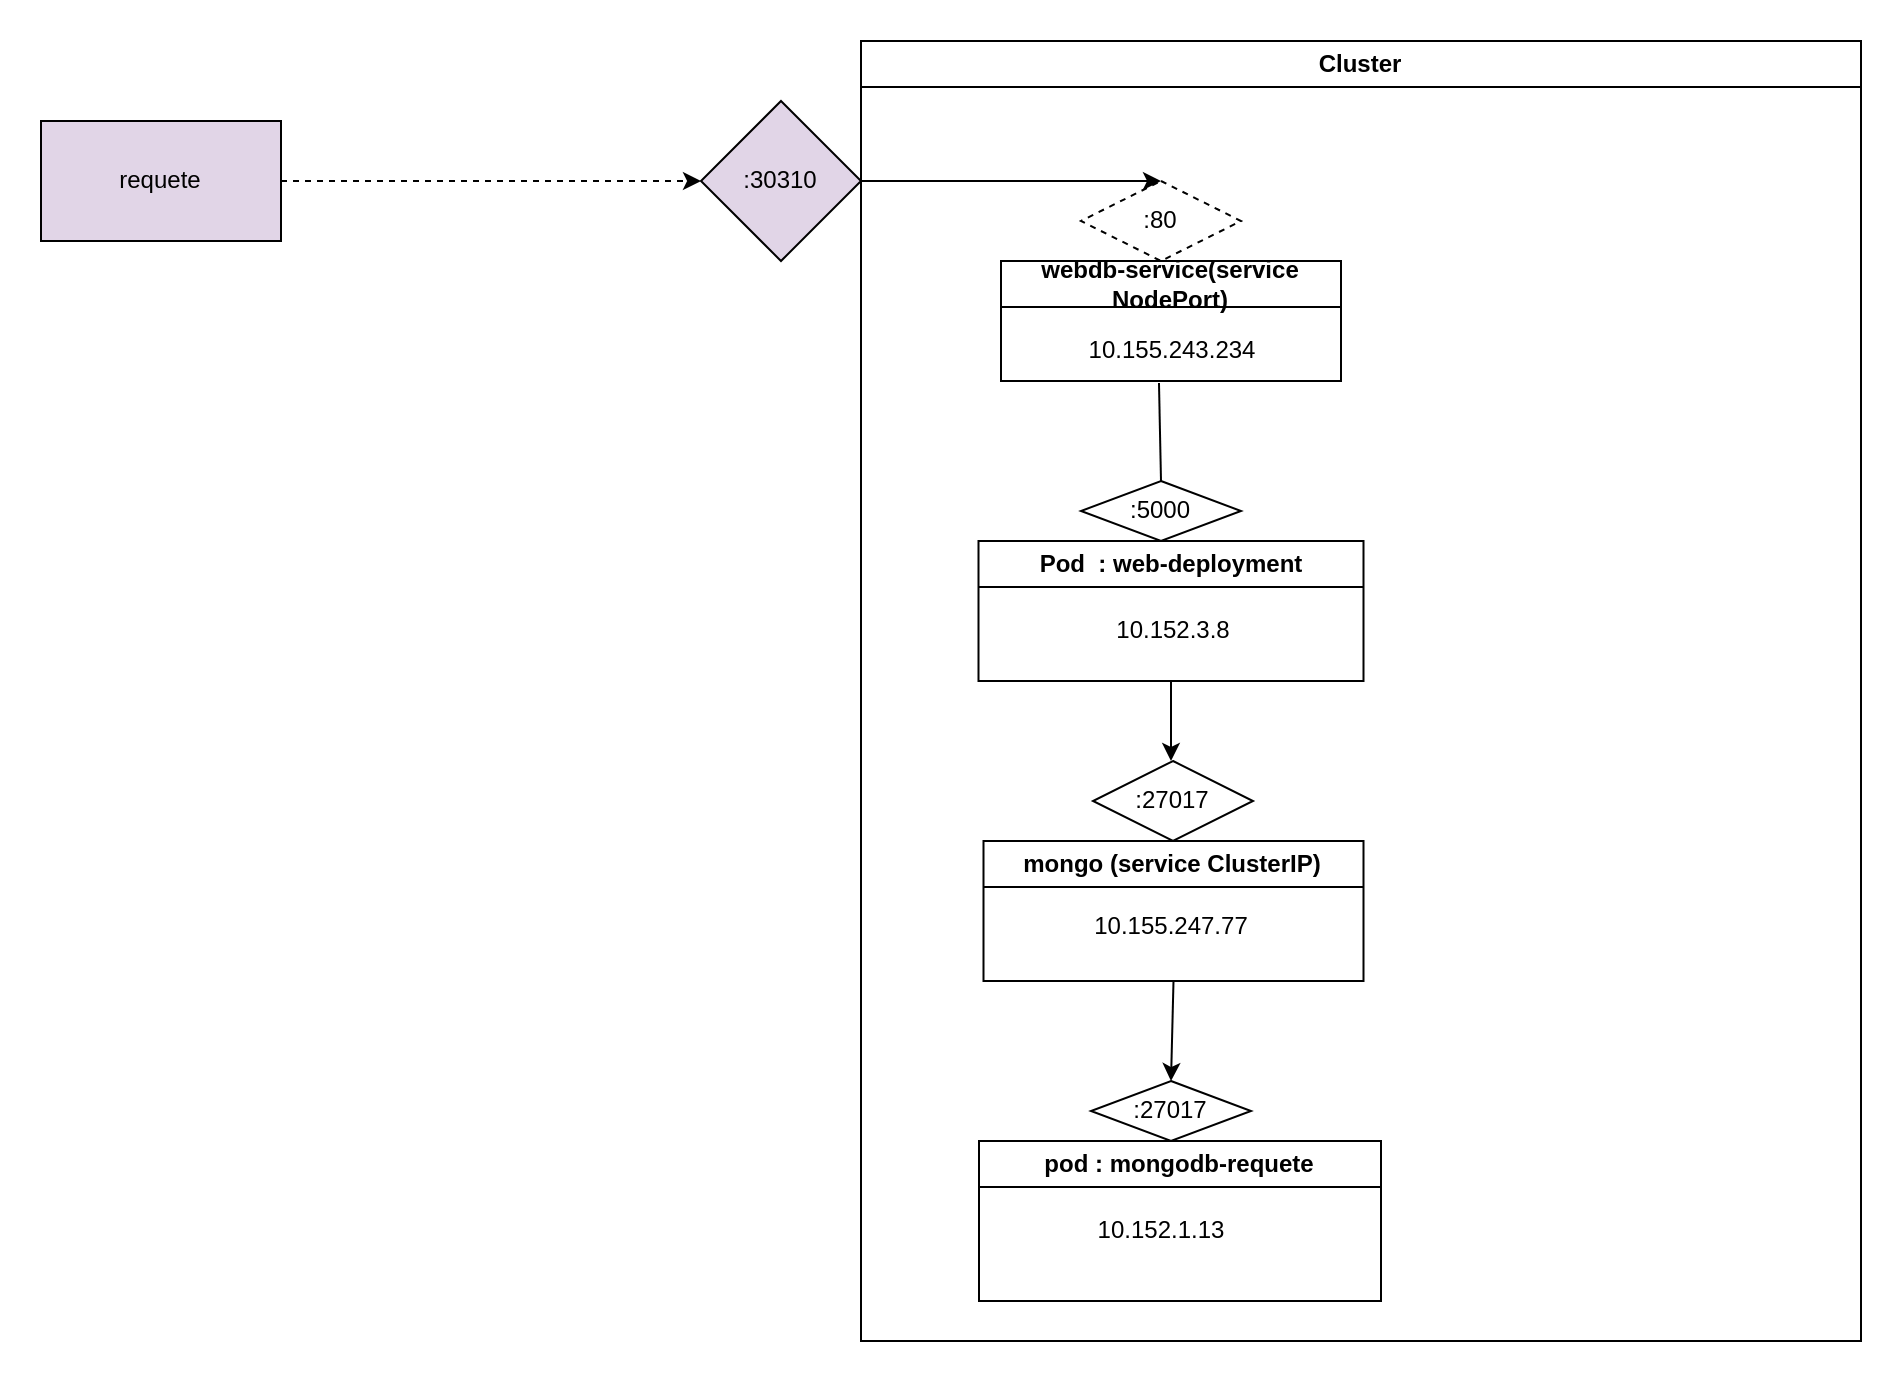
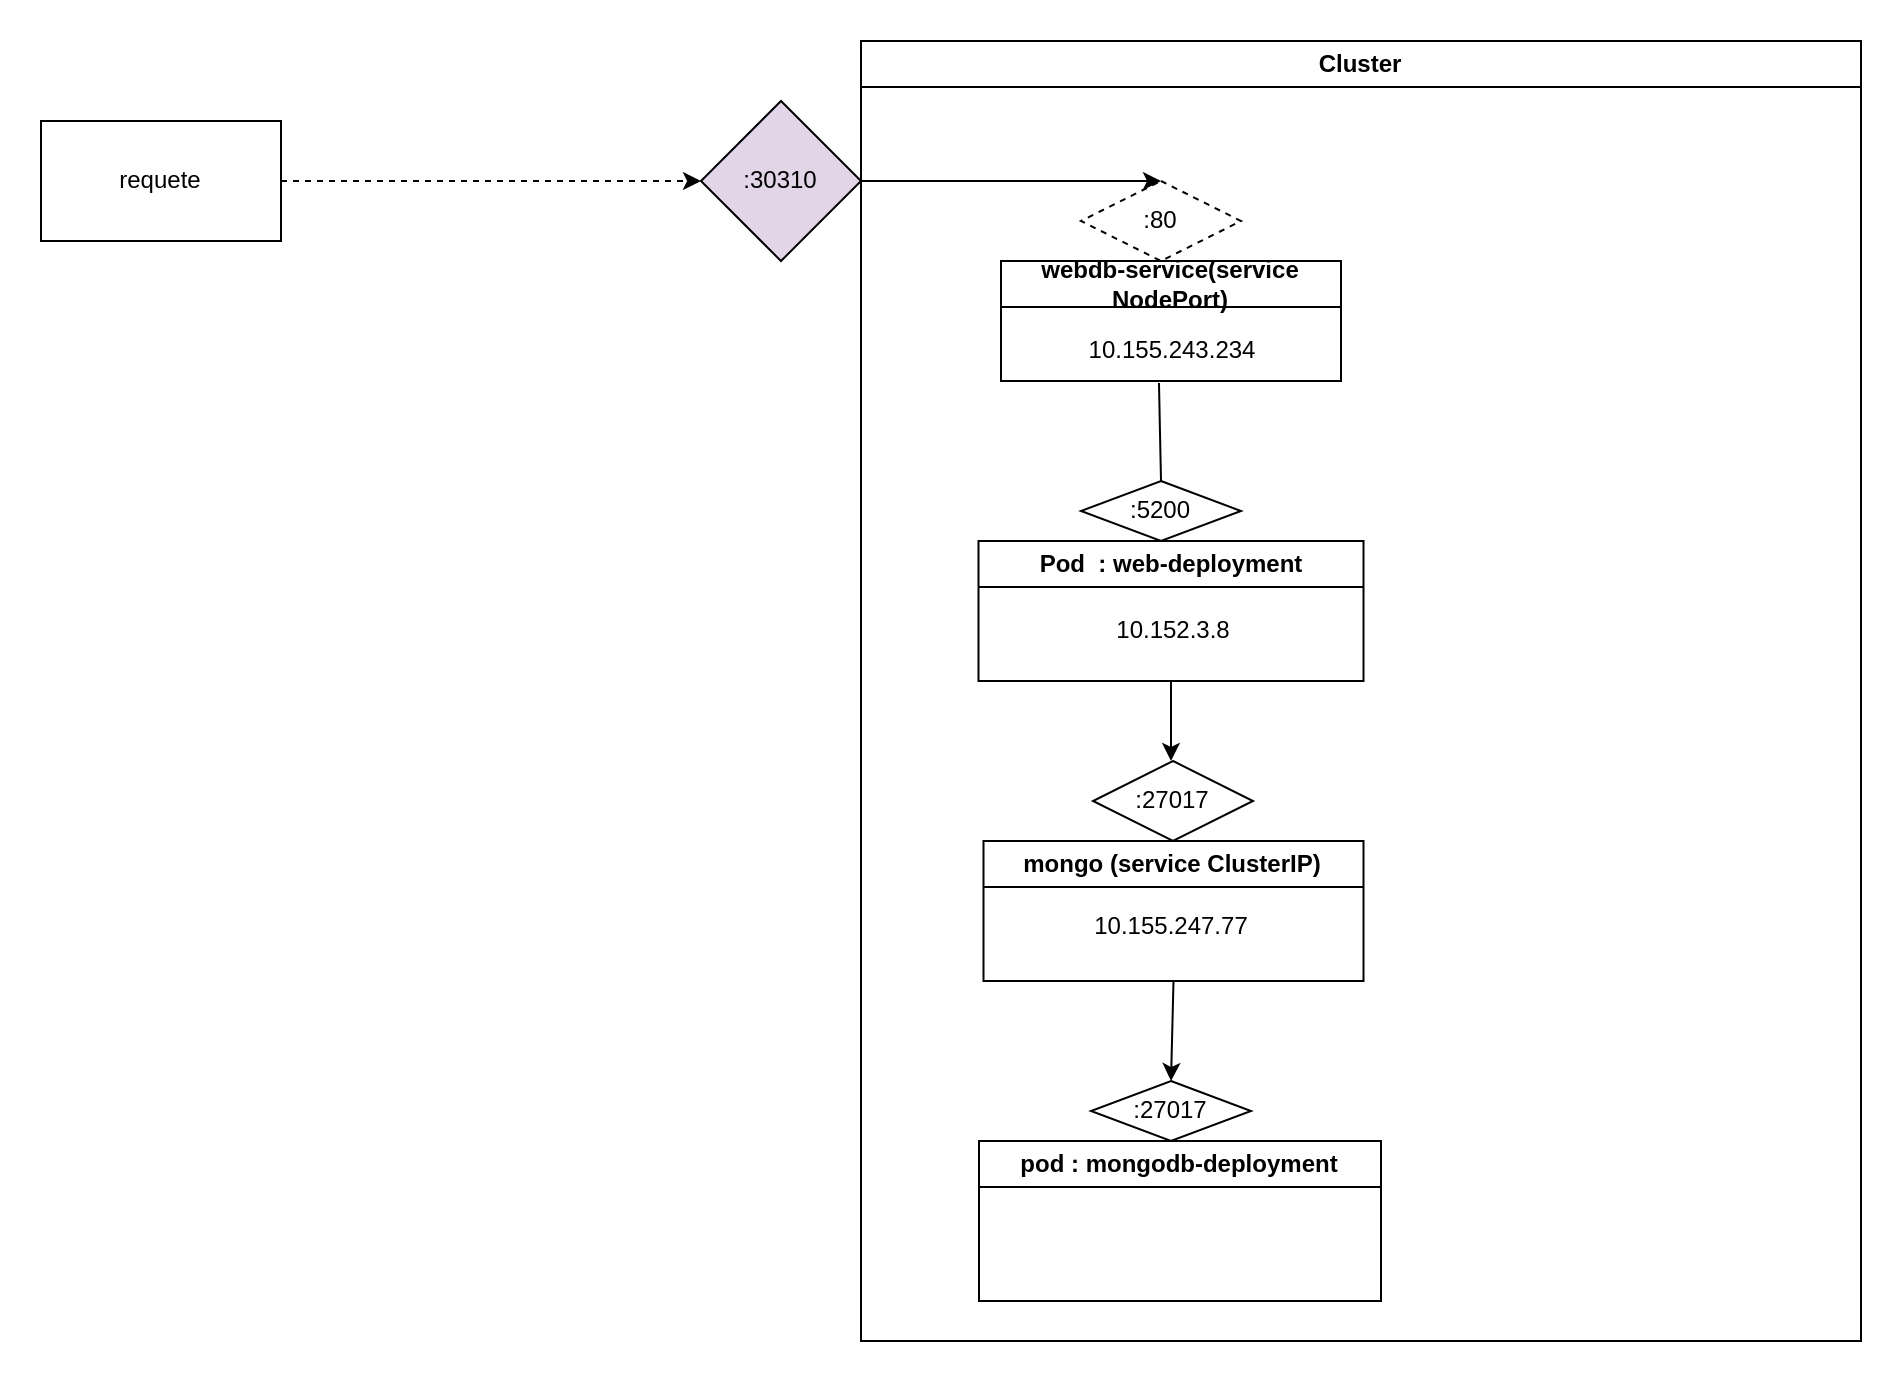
node "requete": fillcolor #e1d5e7 -> #ffffff
node ":5000": label ":5000" -> ":5200"
node "pod : mongodb-requete": label "pod : mongodb-requete" -> "pod : mongodb-deployment"
node "10.152.1.13": removed
